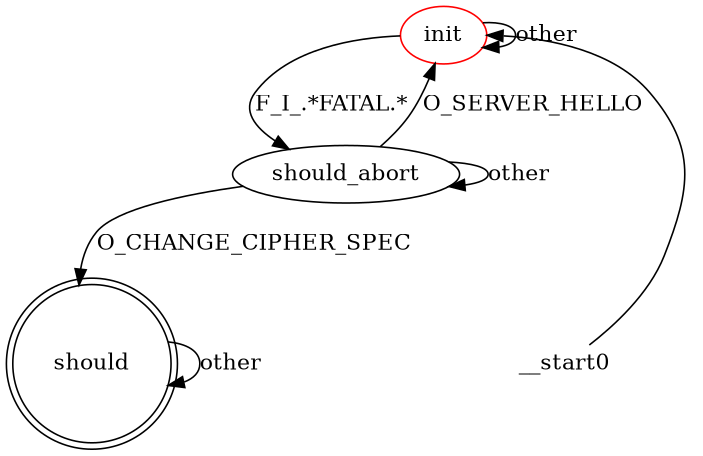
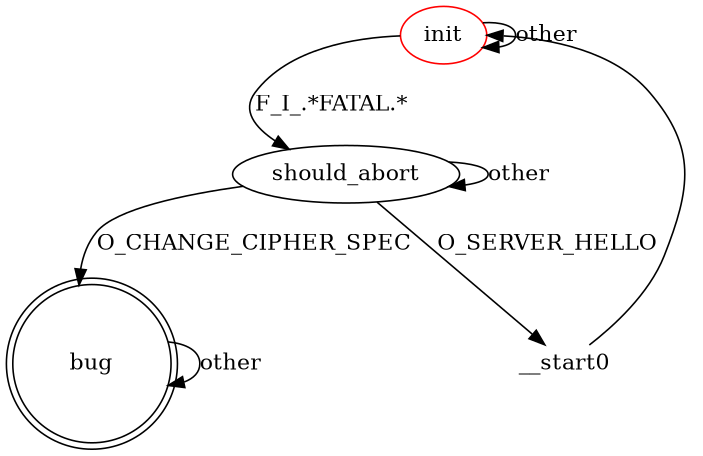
edge "should_abort" -> "init": now "should_abort" -> "__start0"
node "should": label "should" -> "bug"
